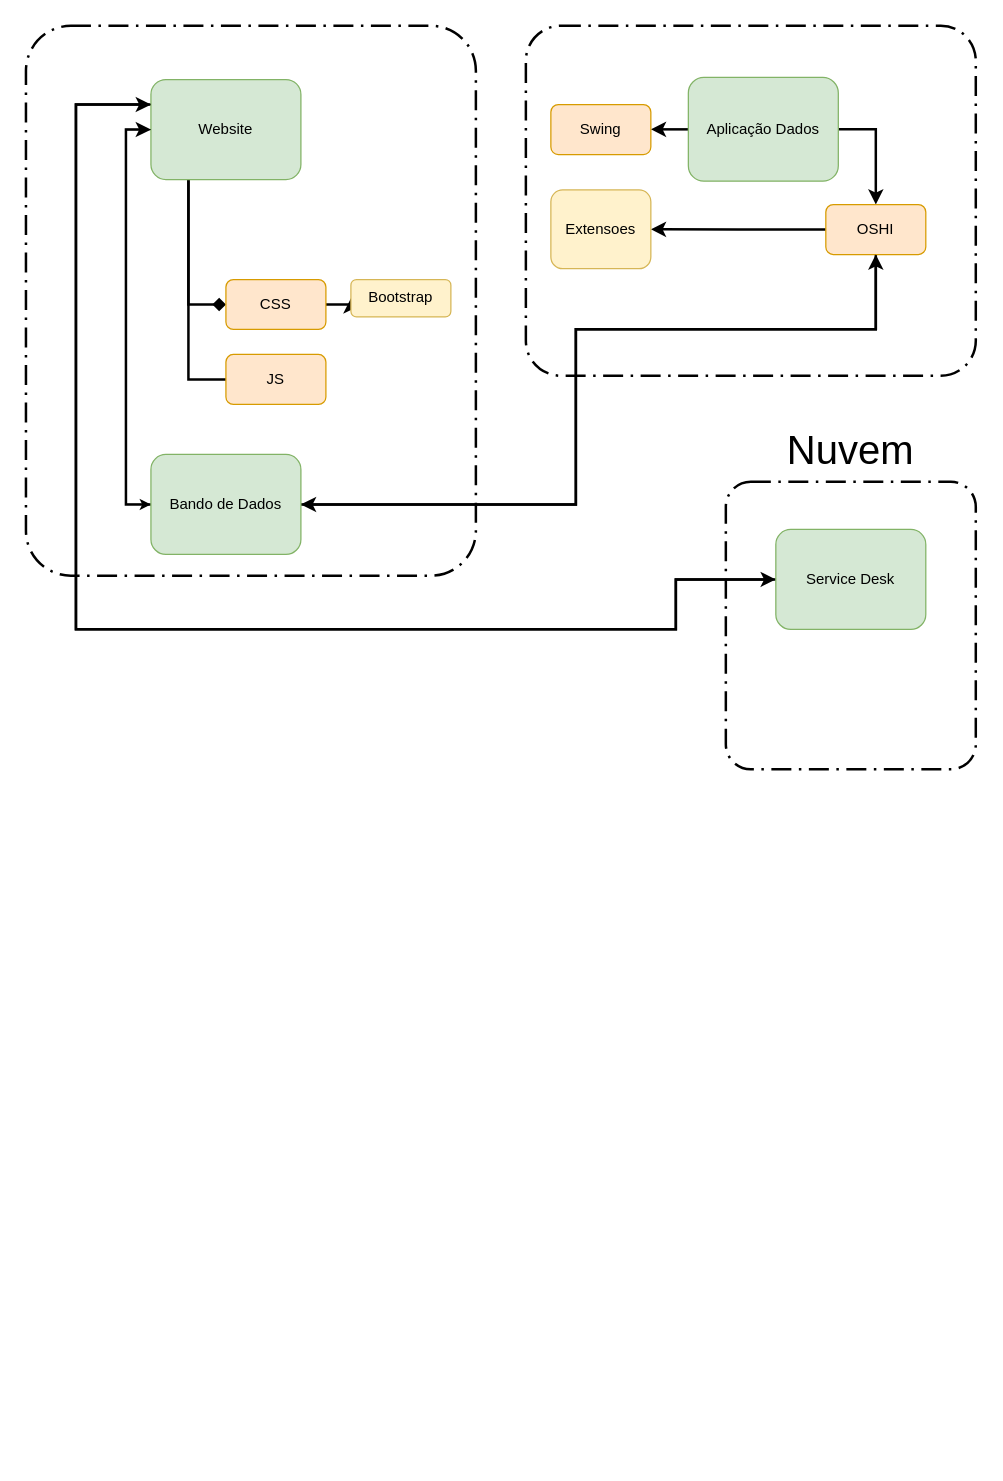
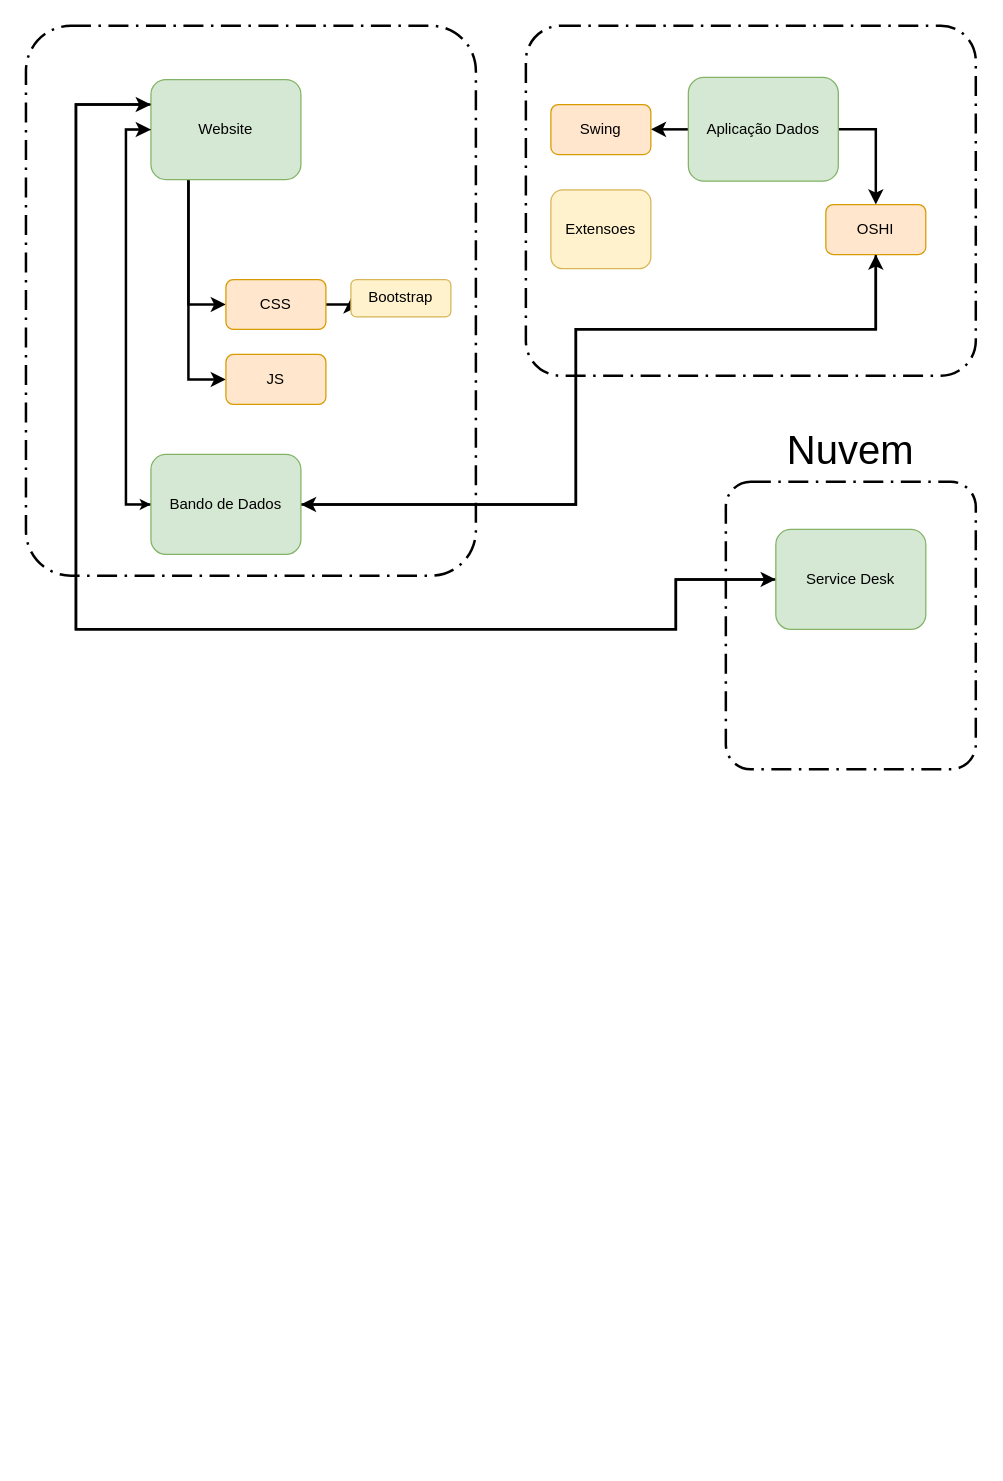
edge "OSHI" -> "Extensoes": removed
edge "Website" -> "CSS": arrowhead diamond -> classic
edge "Website" -- "JS": arrowhead none -> classic
